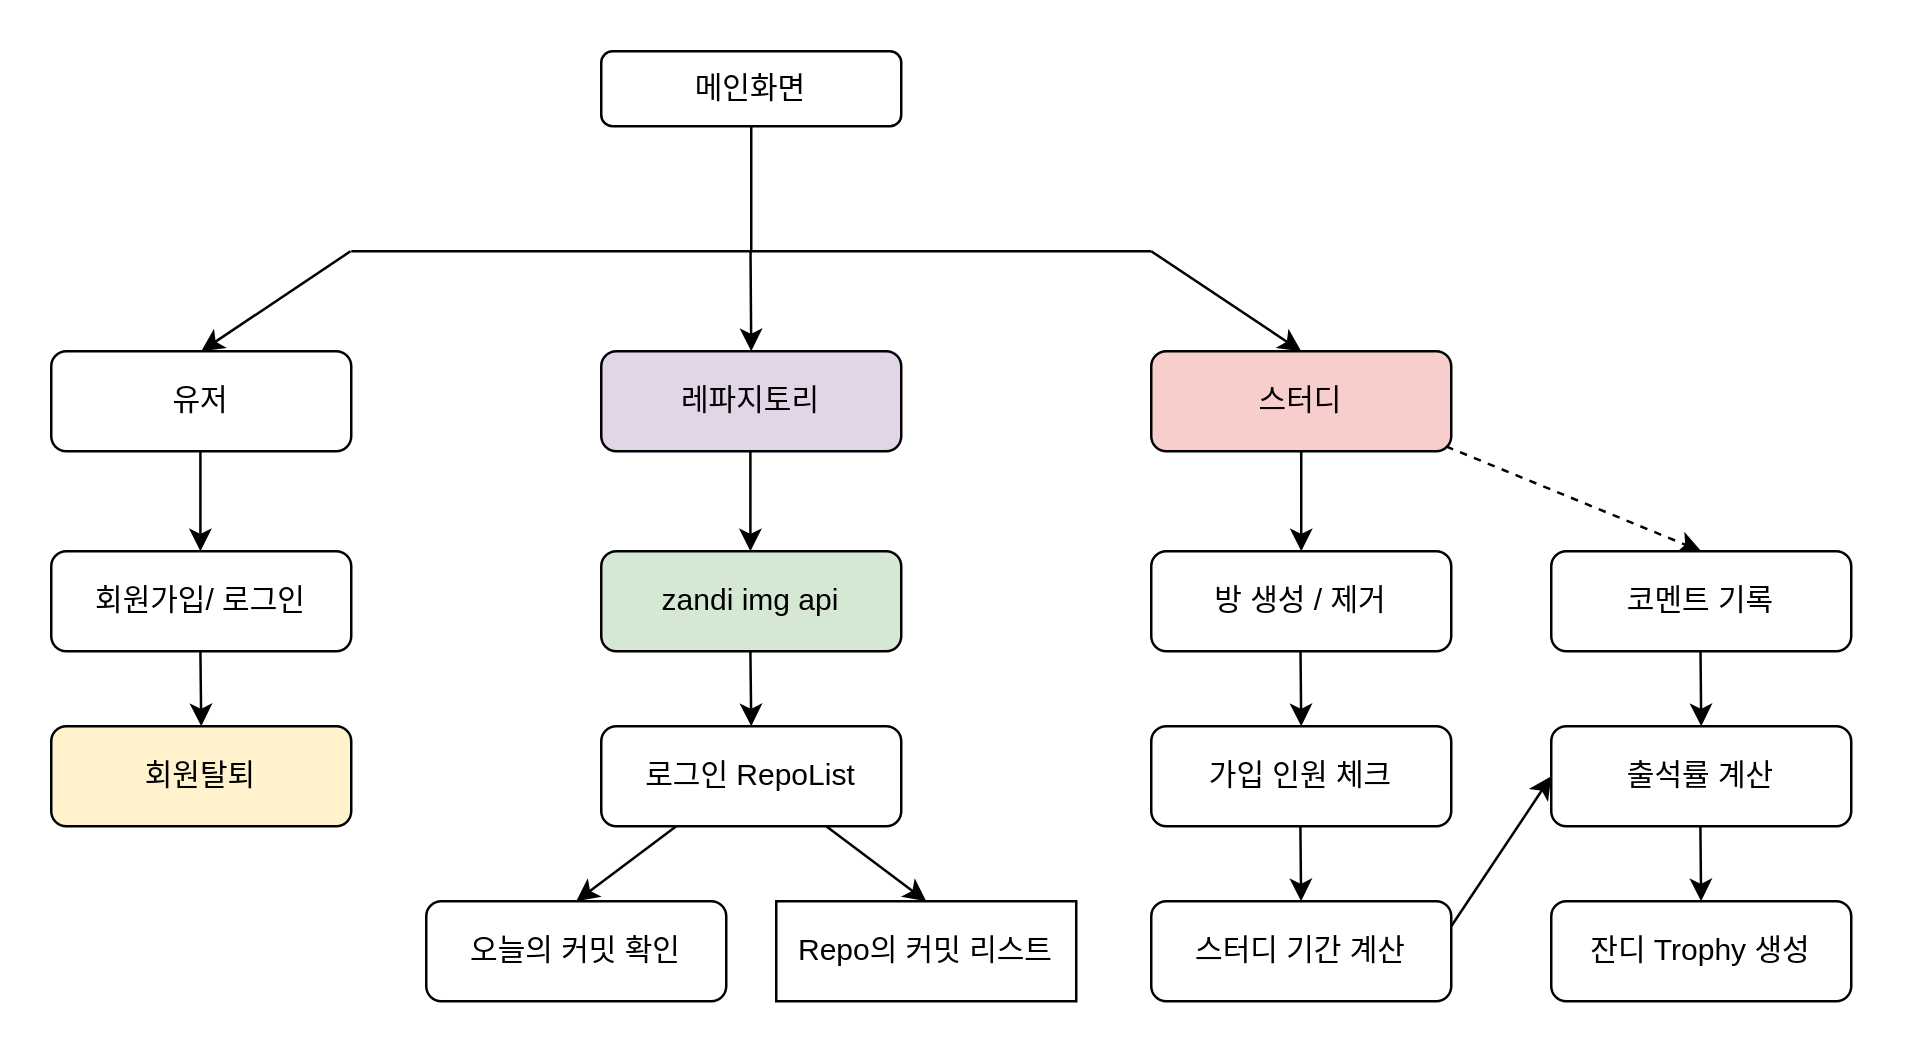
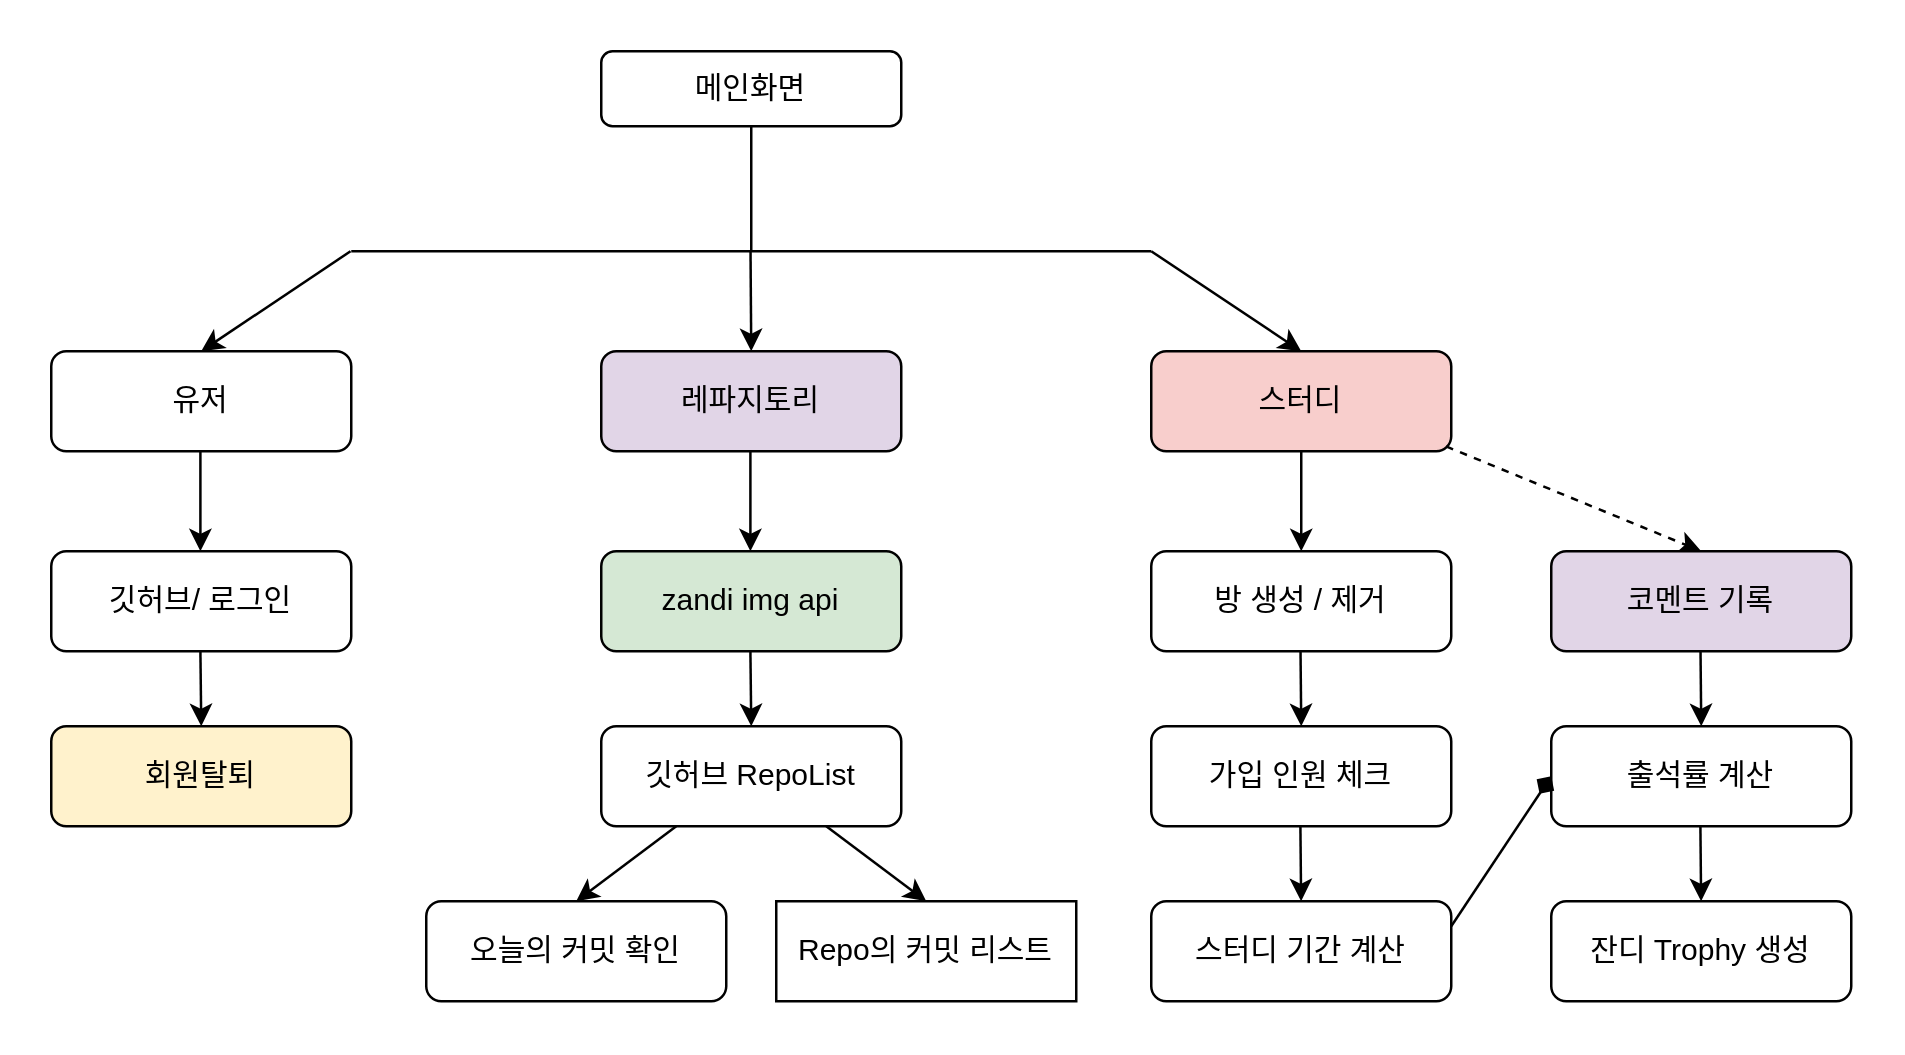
node "회원가입/ 로그인": label "회원가입/ 로그인" -> "깃허브/ 로그인"
node "코멘트 기록": fillcolor #ffffff -> #e1d5e7
node "로그인 RepoList": label "로그인 RepoList" -> "깃허브 RepoList"
edge "스터디 기간 계산" -> "출석률 계산": arrowhead classic -> diamond
